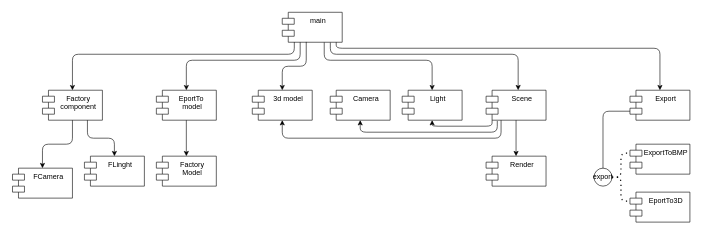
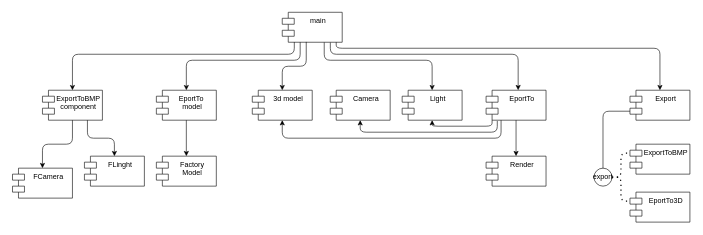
node "Factory component": label "Factory component" -> "ExportToBMP component"
node "Scene": label "Scene" -> "EportTo"
